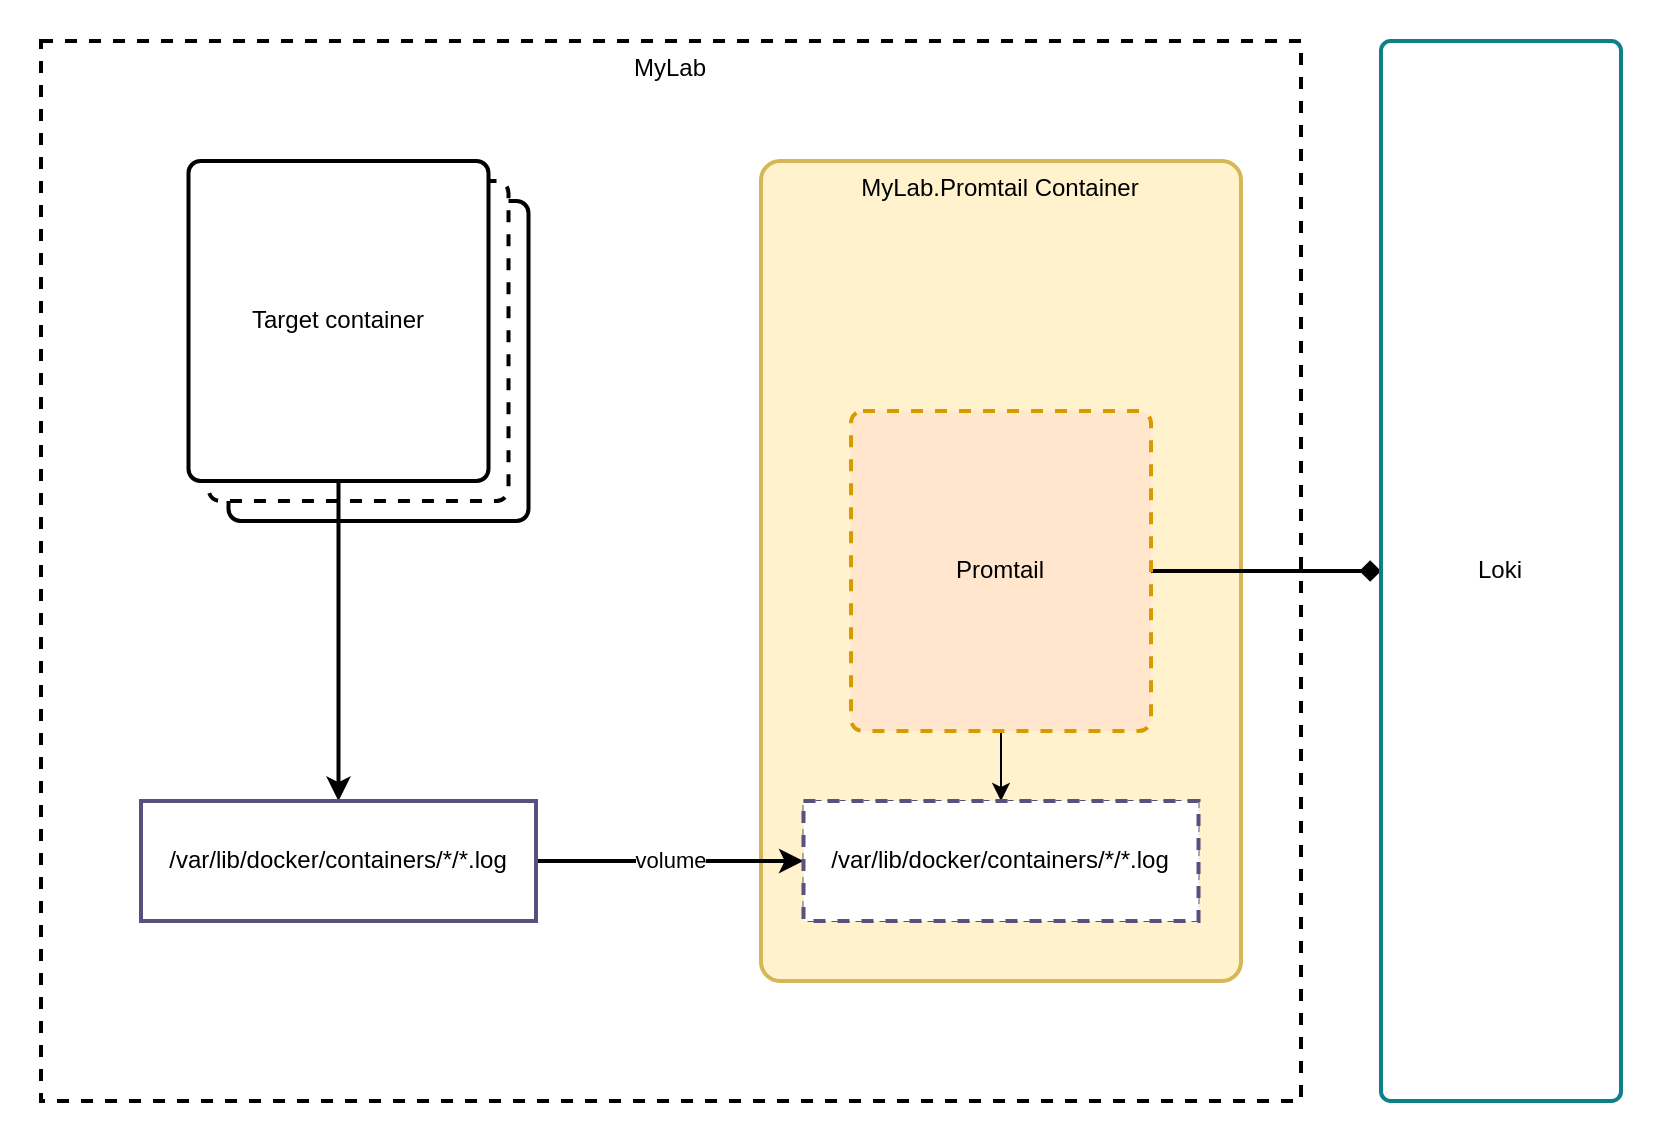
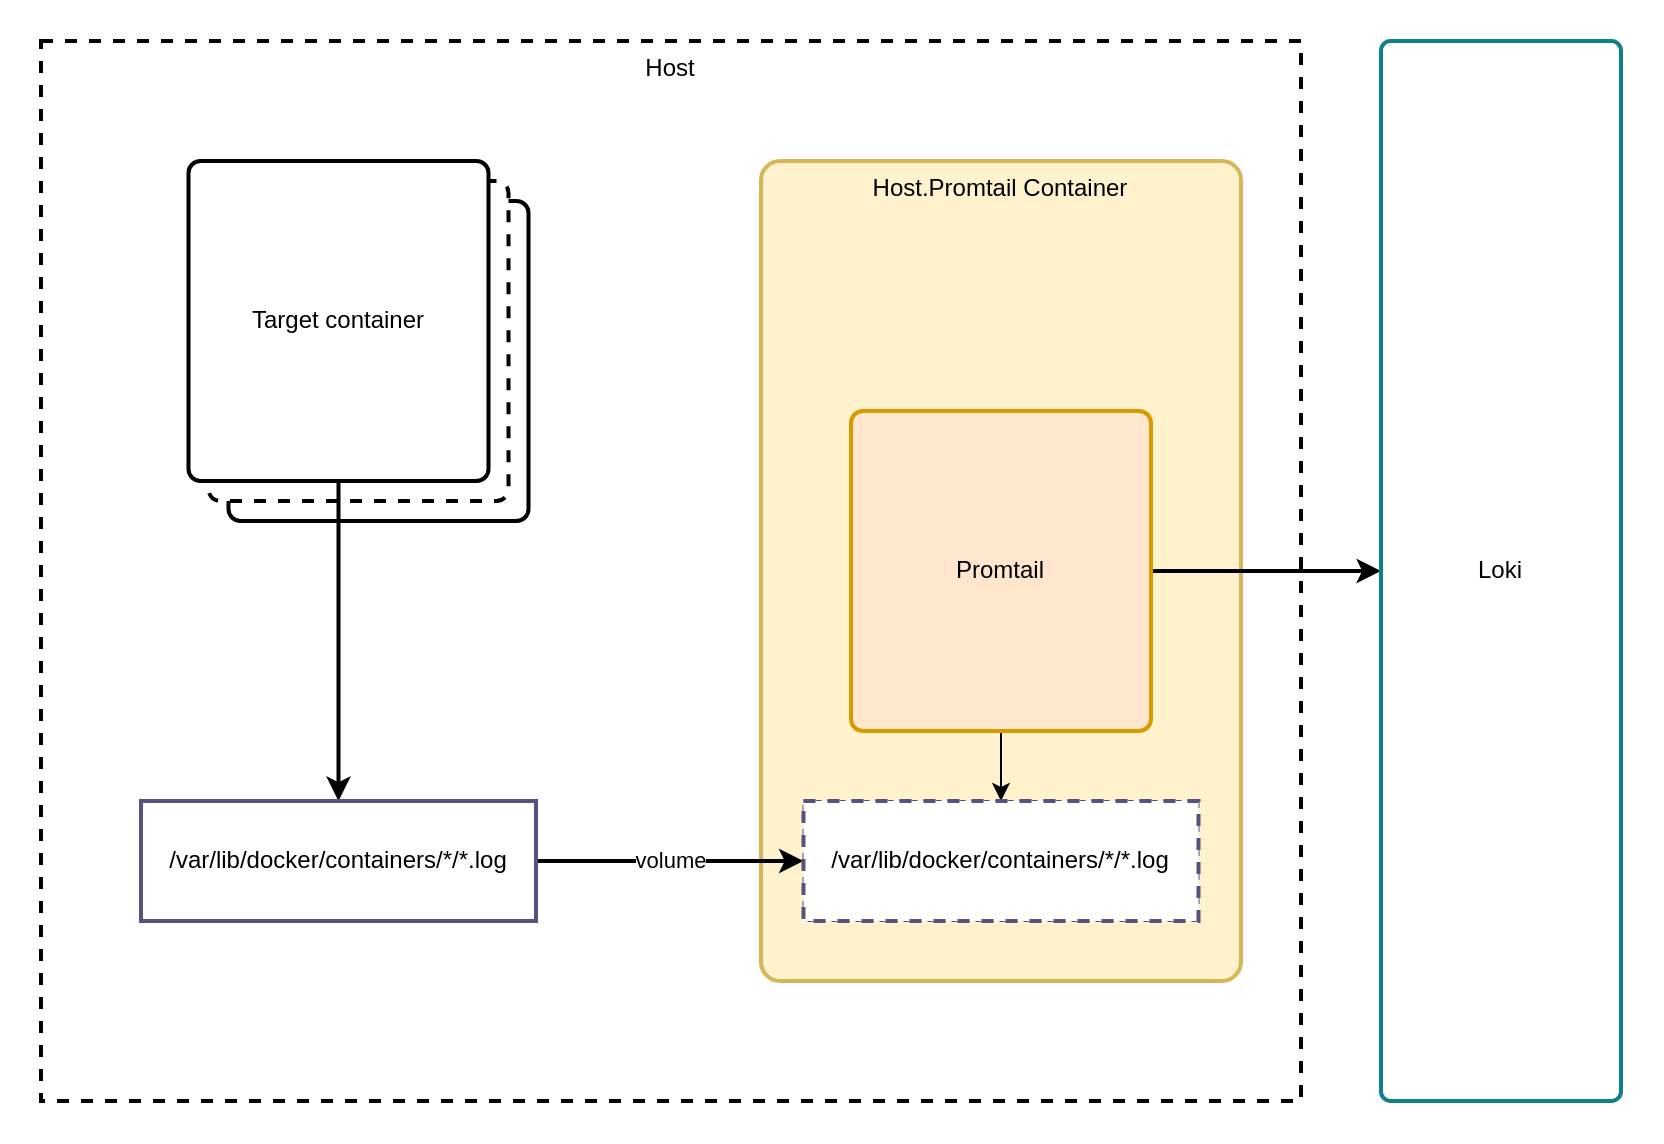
node "MyLab": label "MyLab" -> "Host"
node "MyLab.Promtail Container": label "MyLab.Promtail Container" -> "Host.Promtail Container"
node "Promtail": style dashed -> solid
edge "Promtail" -> "Loki": arrowhead diamond -> classic
